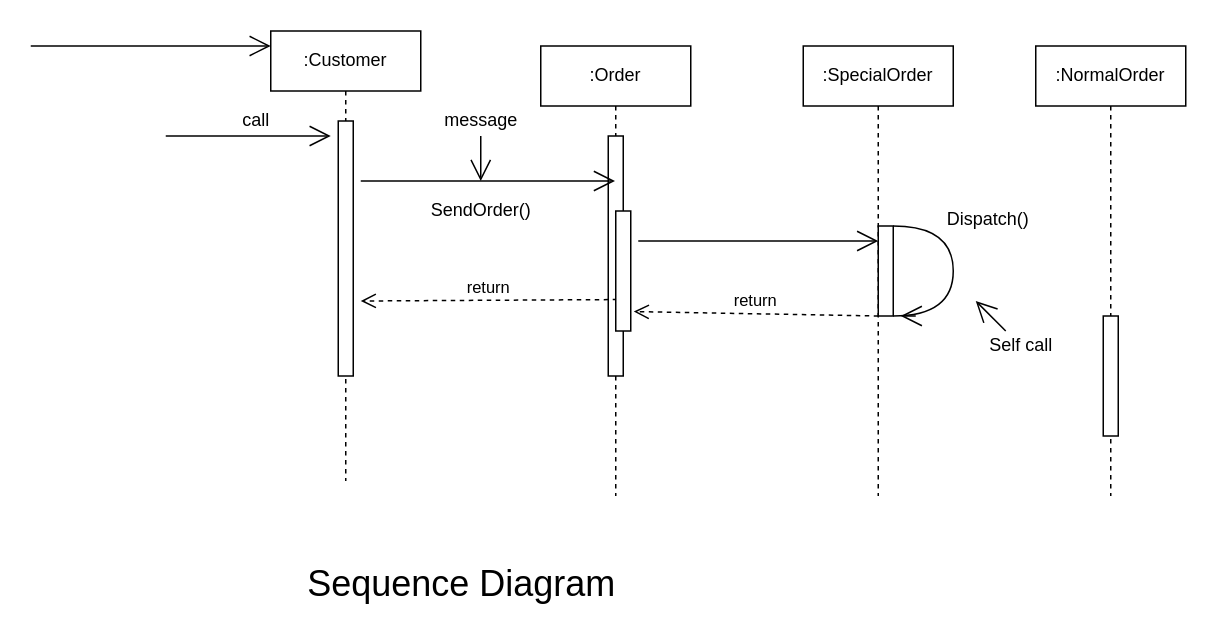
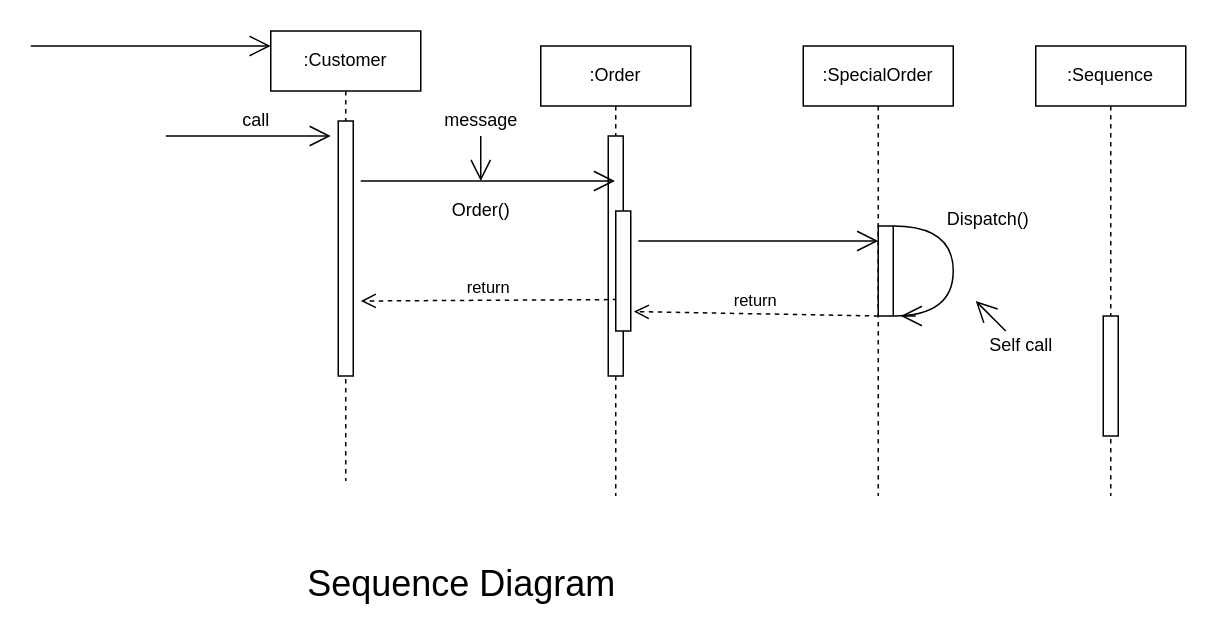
node ":NormalOrder": label ":NormalOrder" -> ":Sequence"
node "SendOrder()": label "SendOrder()" -> "Order()"
